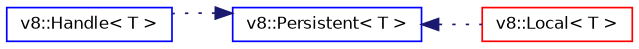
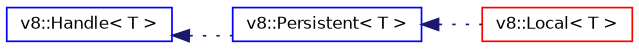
edge "v8::Handle< T >" -> "v8::Persistent< T >": reversed
